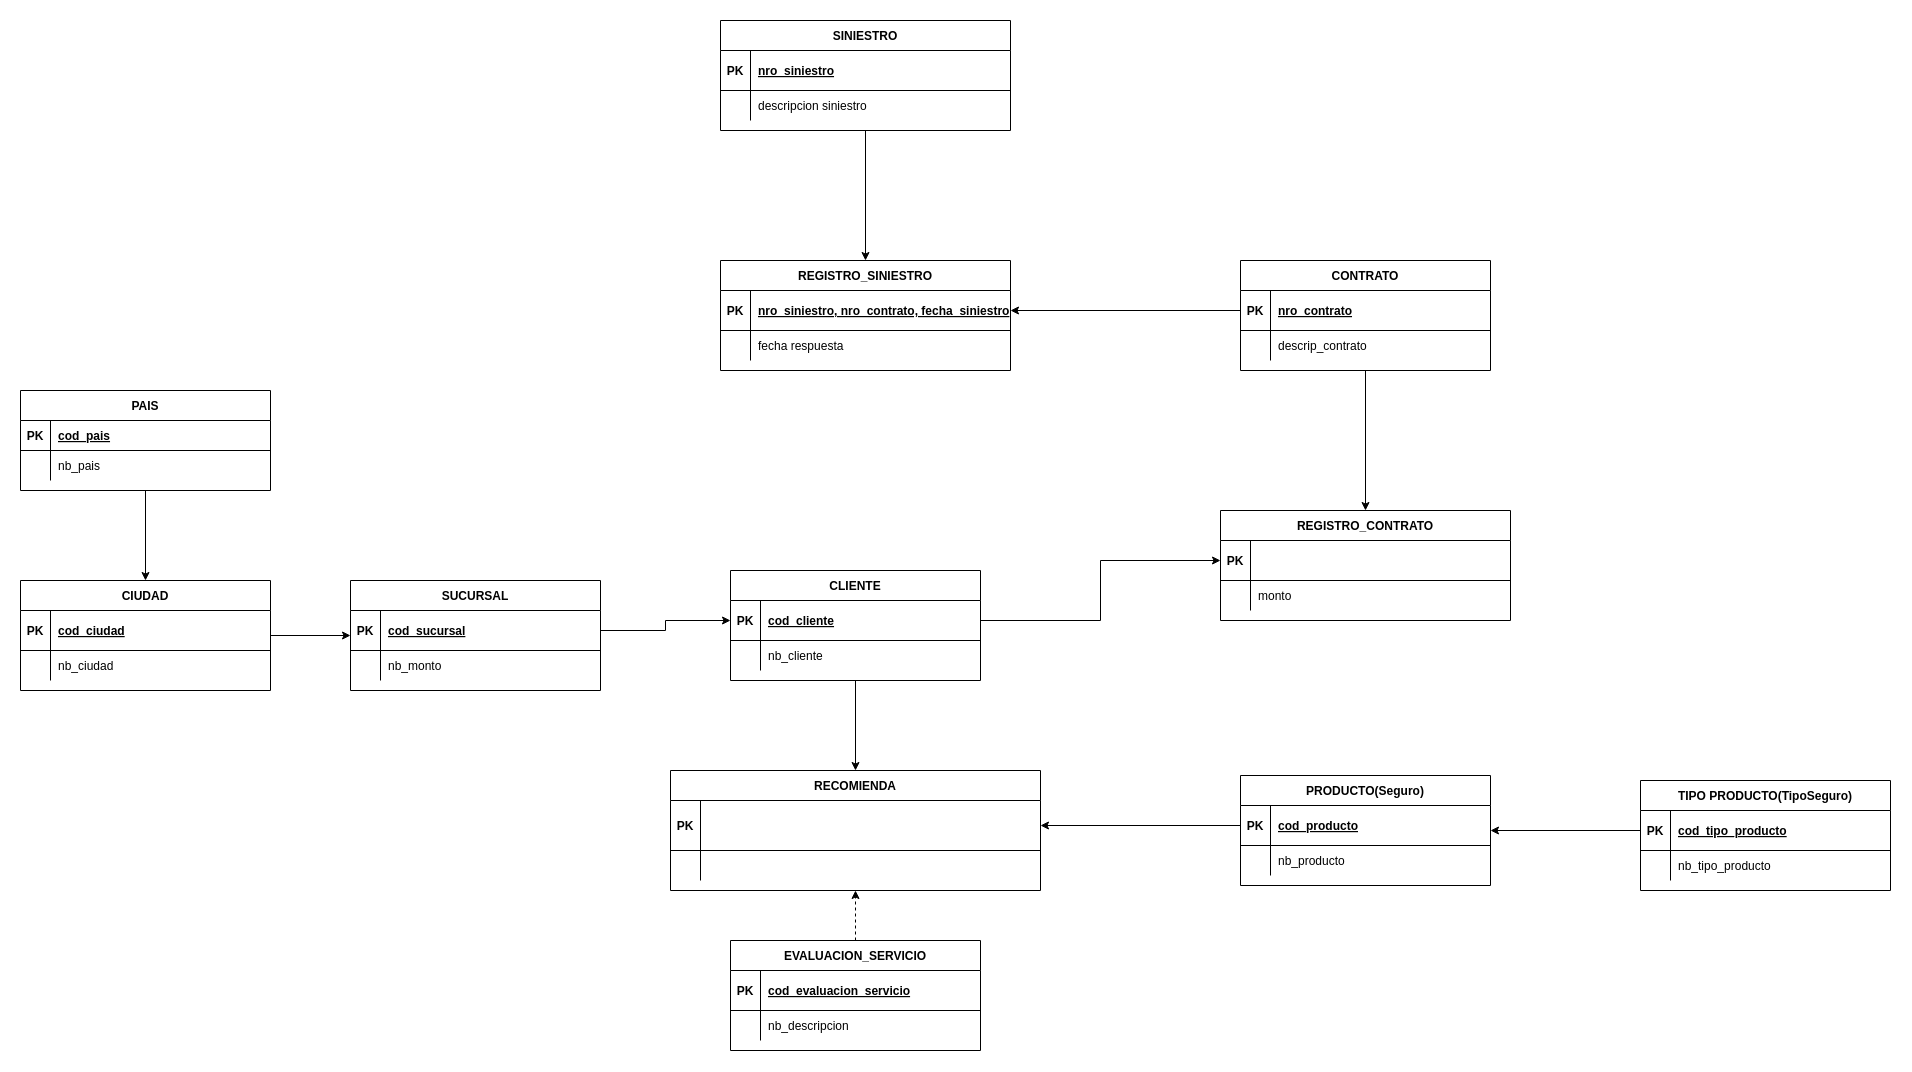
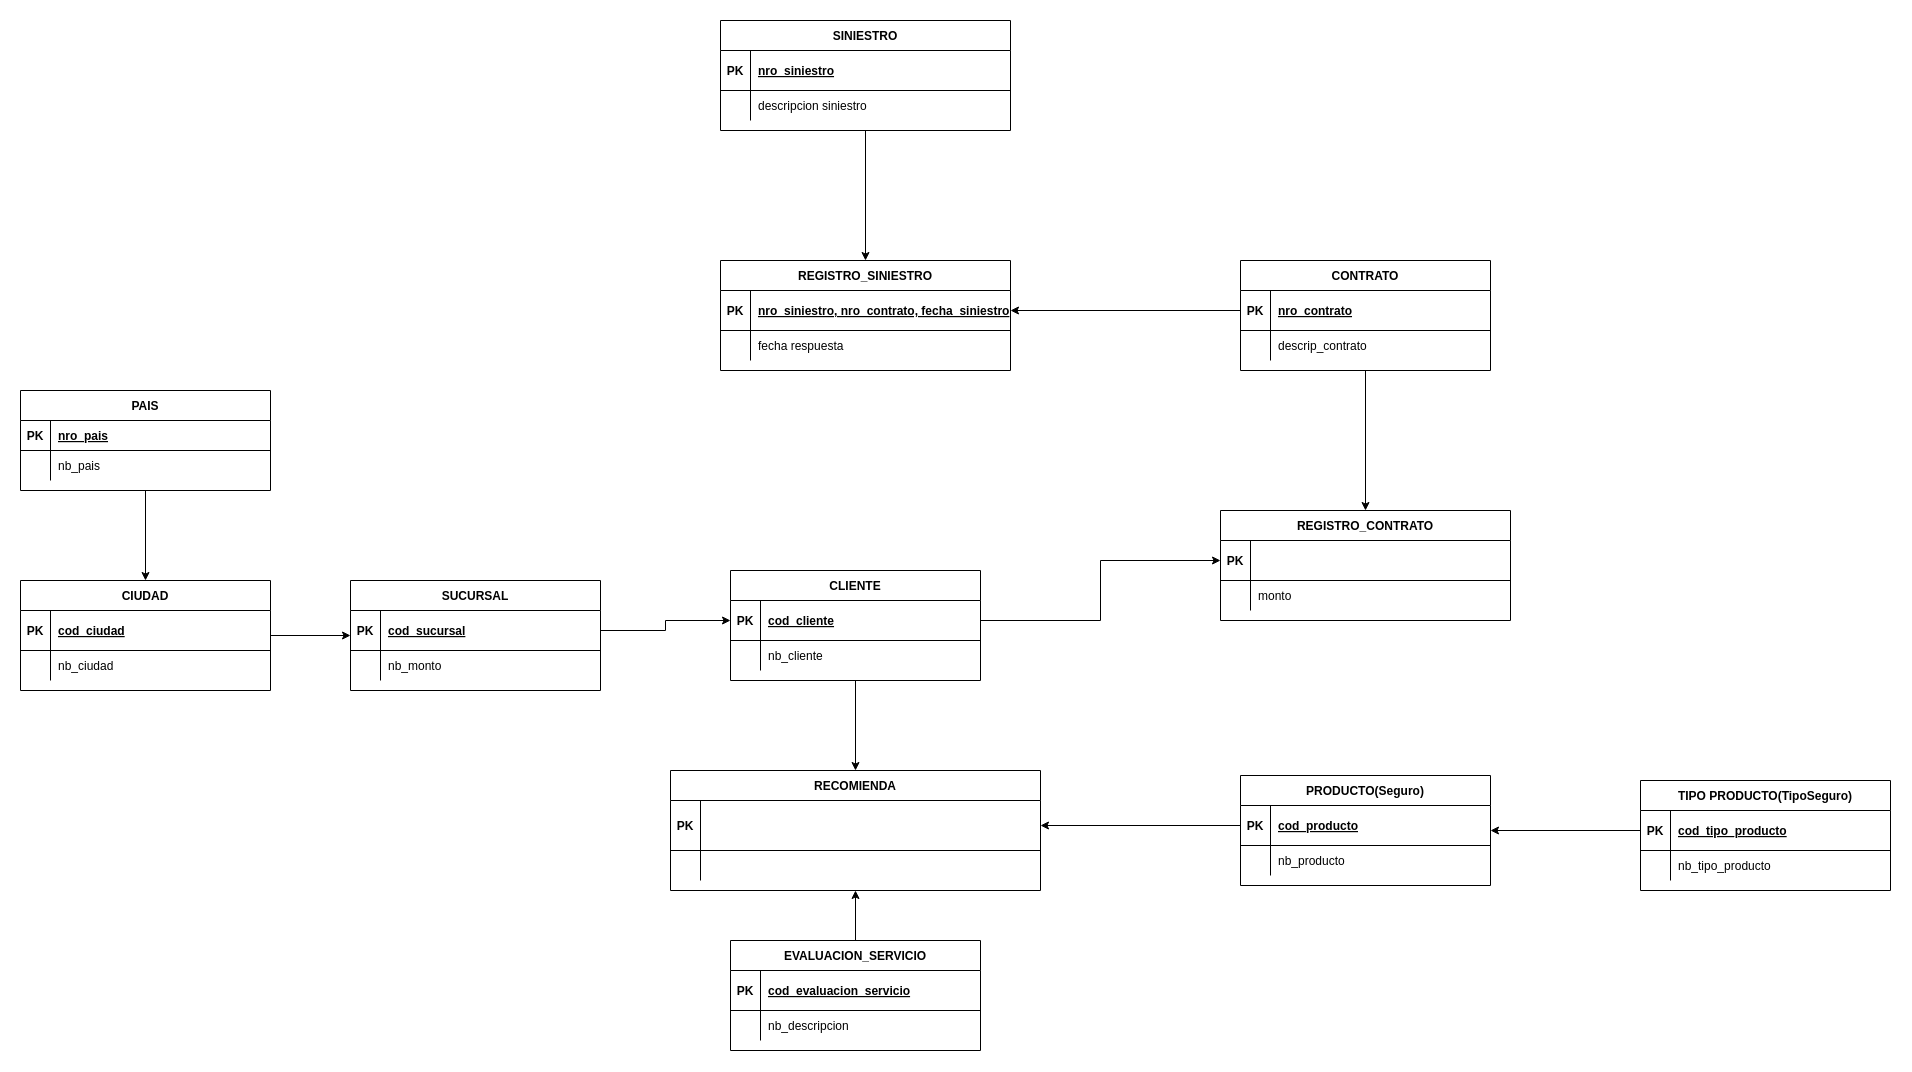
node "cod_pais": label "cod_pais" -> "nro_pais"
edge "EVALUACION_SERVICIO" -> "RECOMIENDA": style dashed -> solid
